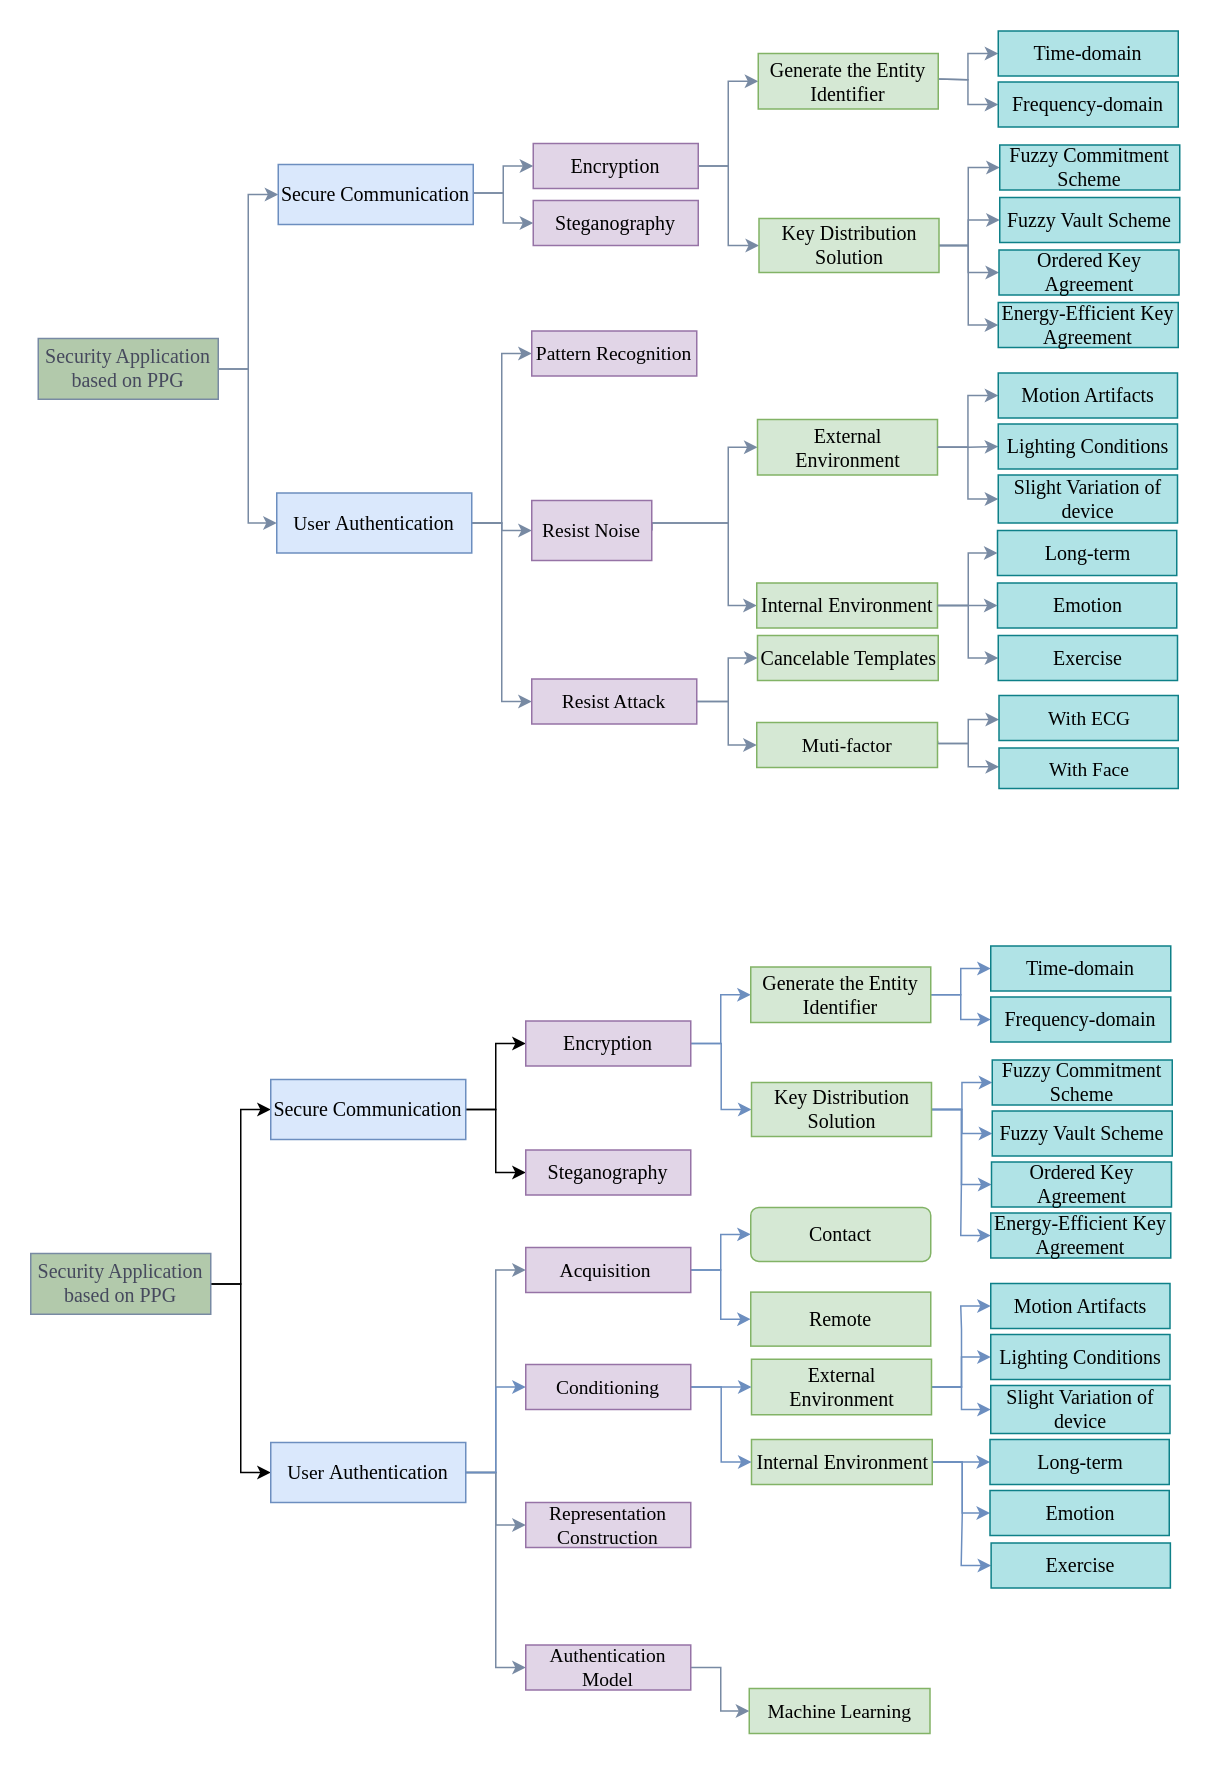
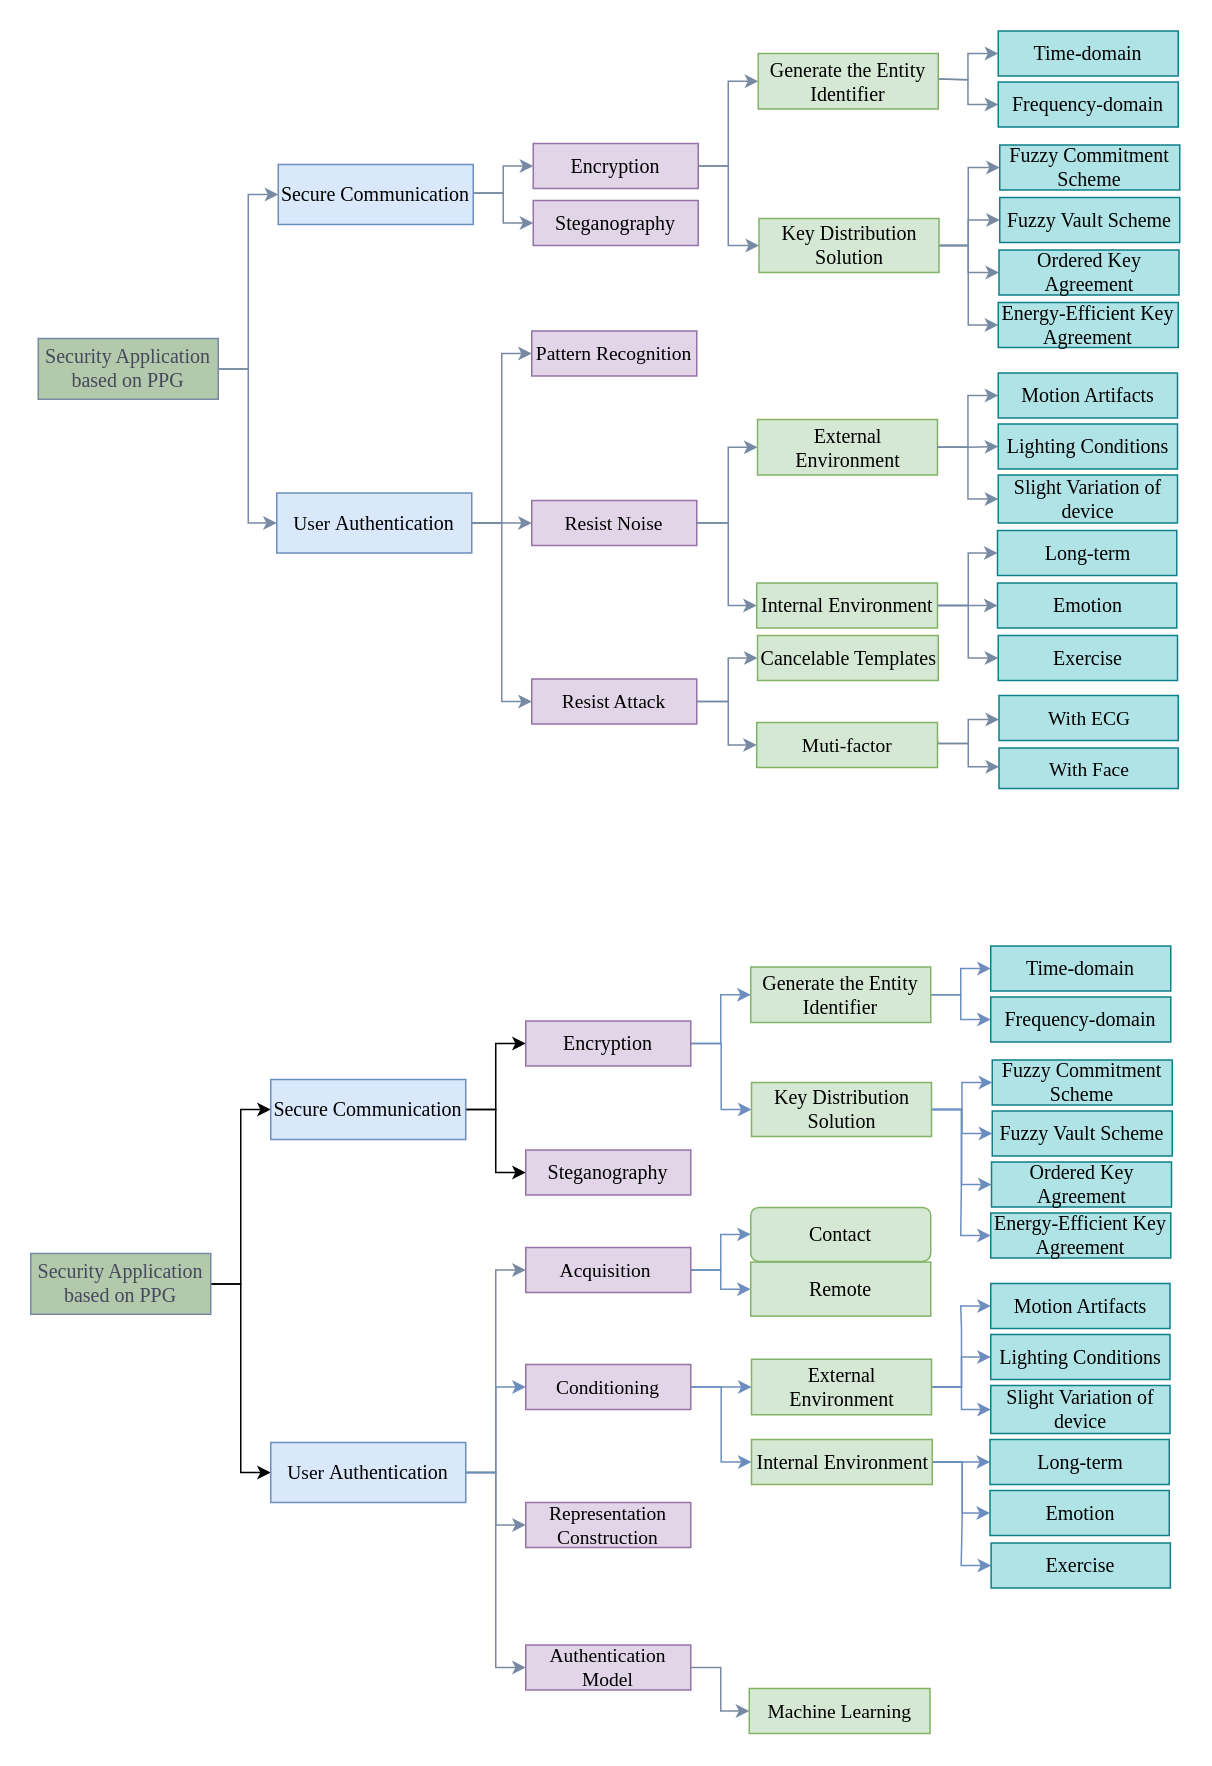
node "Resist Noise": size 120x60 -> 165x45
node "Remote": moved (841, 1319) -> (841, 1289)
